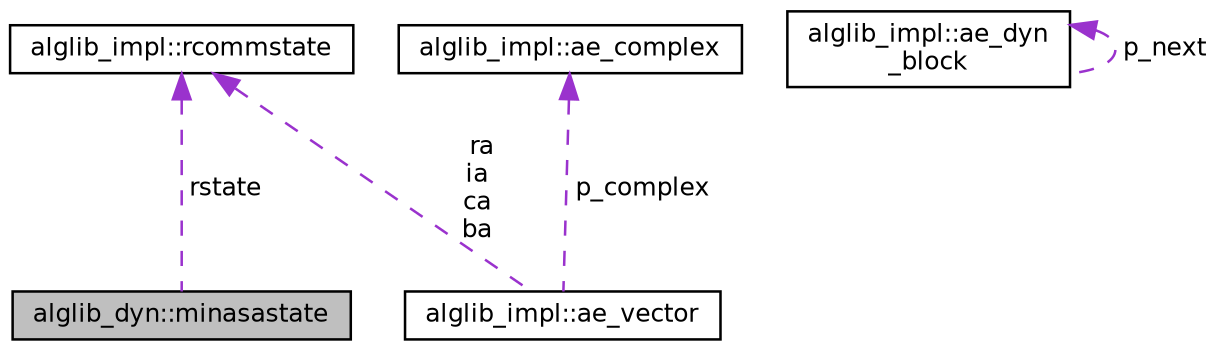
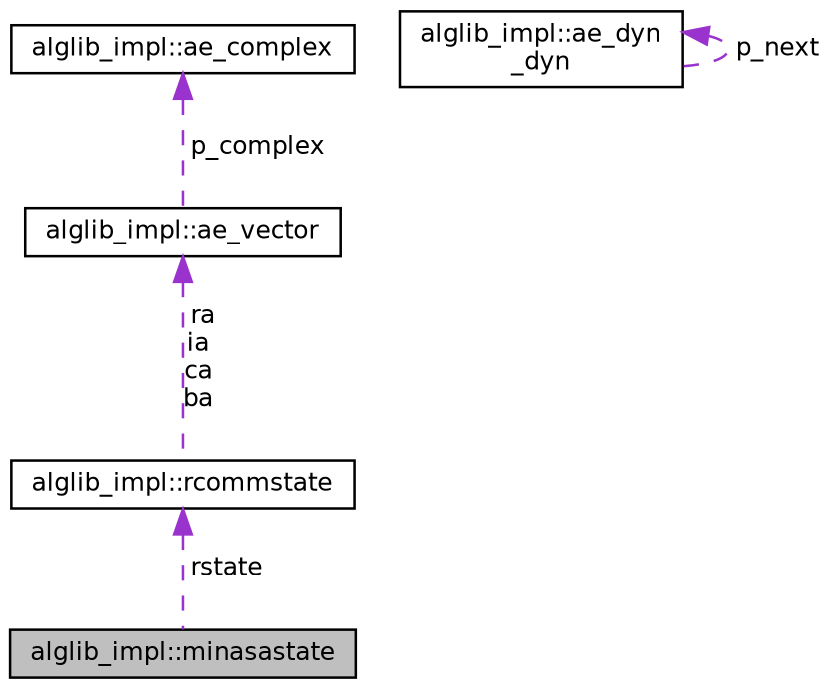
node "alglib_impl::ae_dyn _block": label "alglib_impl::ae_dyn _block" -> "alglib_impl::ae_dyn _dyn"
edge "alglib_impl::ae_vector" -> "alglib_impl::rcommstate": reversed
node "alglib_dyn::minasastate": label "alglib_dyn::minasastate" -> "alglib_impl::minasastate"
